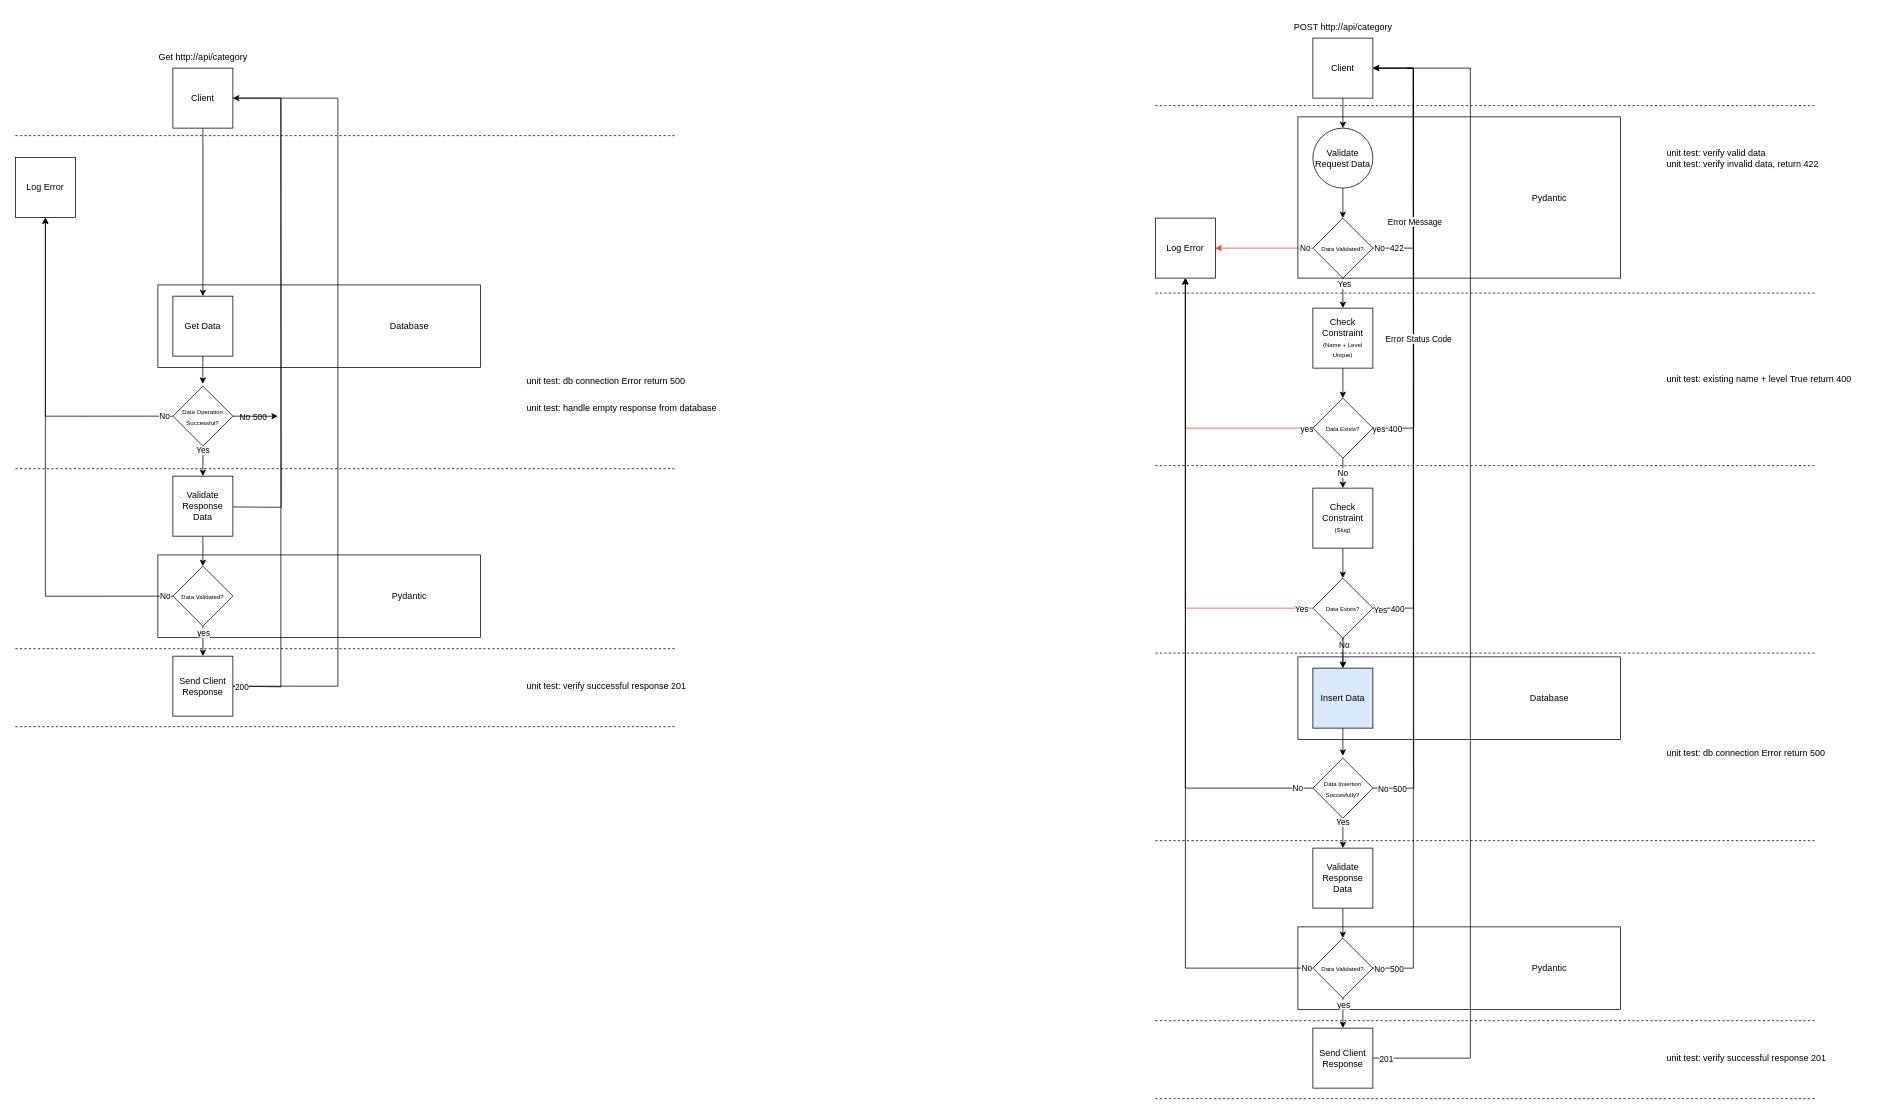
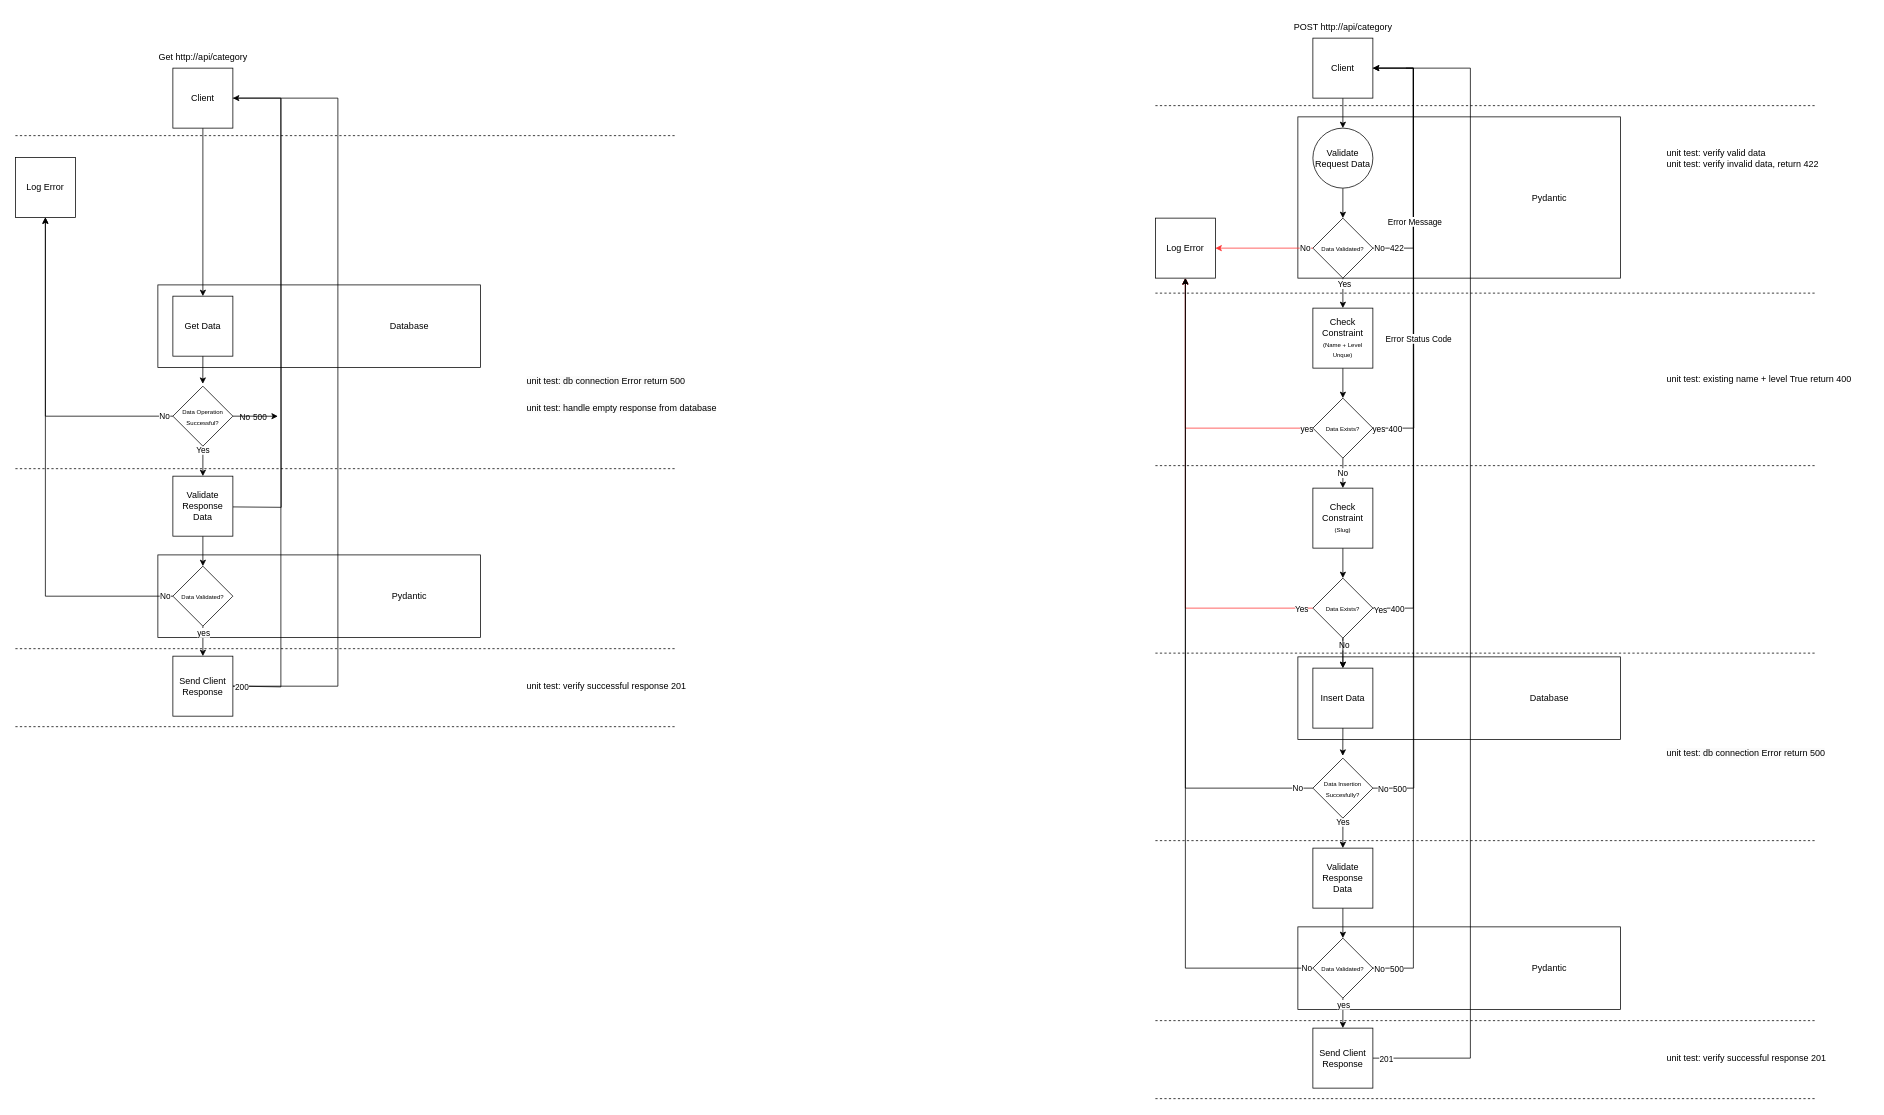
node "Insert Data": fillcolor #dae8fc -> #ffffff
